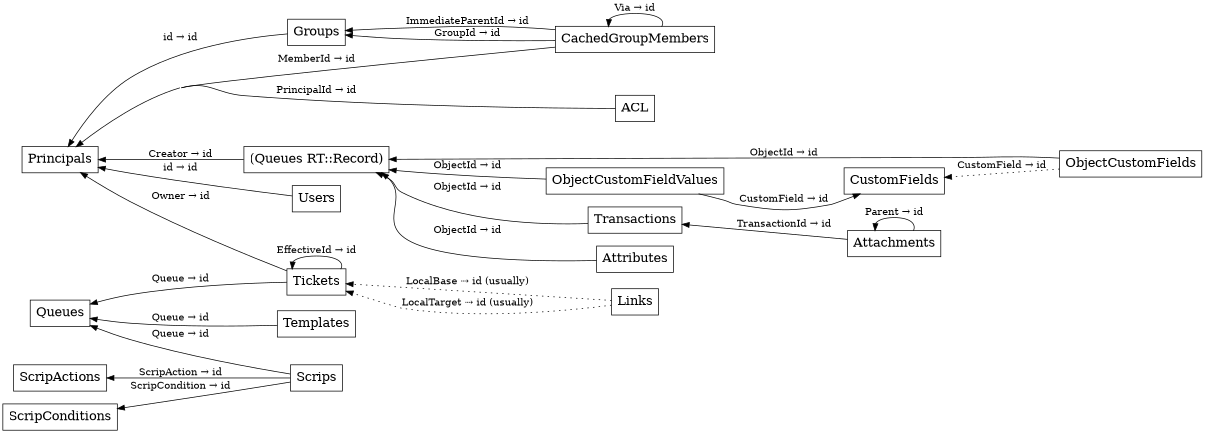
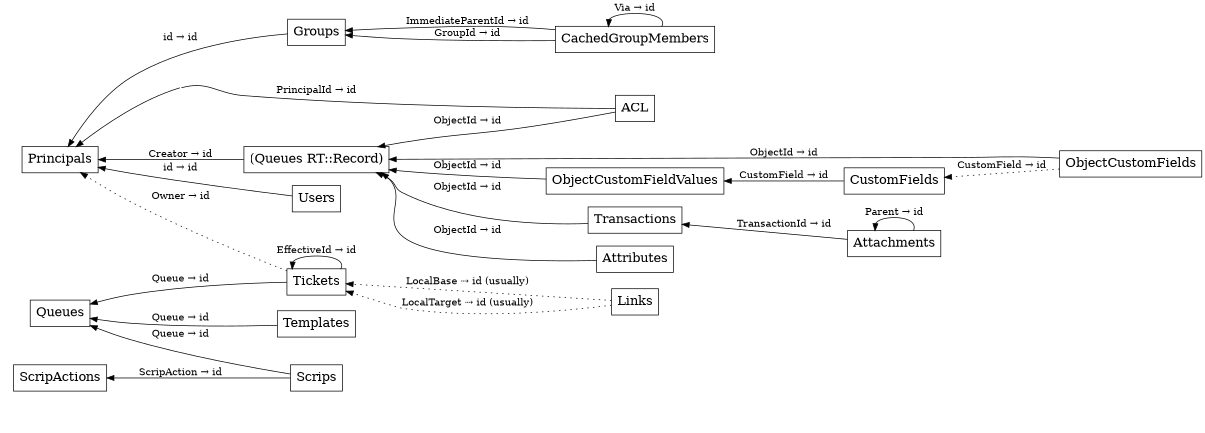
edge "CachedGroupMembers" -> "Principals": removed, label "MemberId → id"
edge "ACL" -> "(Queues RT::Record)": added, label "ObjectId → id"
edge "ObjectCustomFieldValues" -> "CustomFields": reversed
edge "Tickets" -> "Principals": style solid -> dotted
node "ScripConditions": removed
